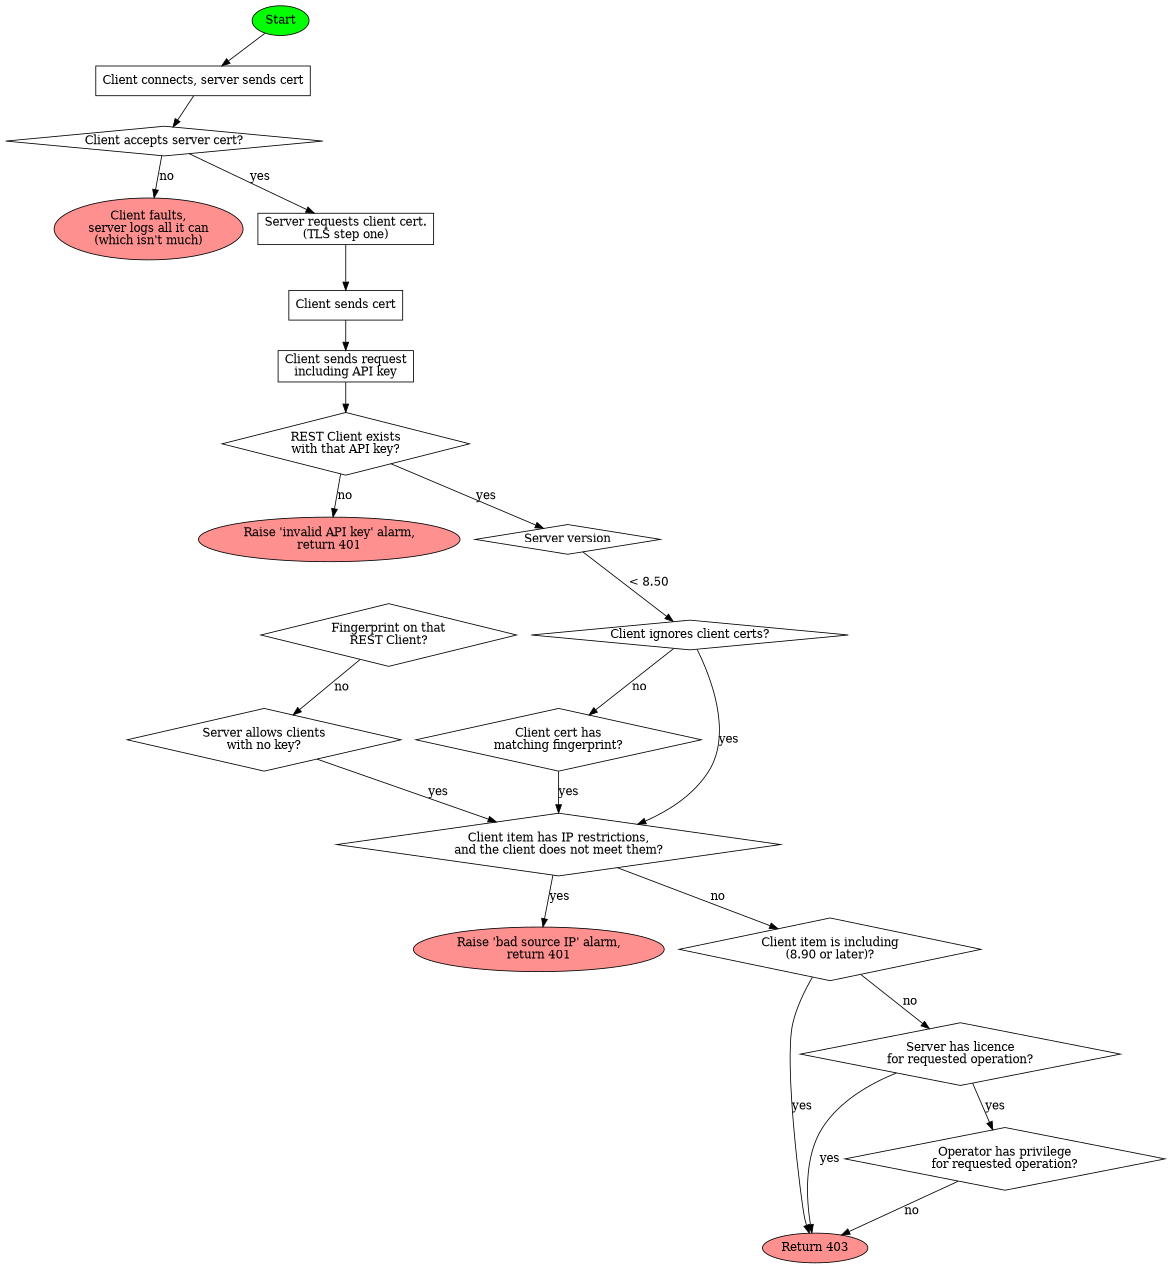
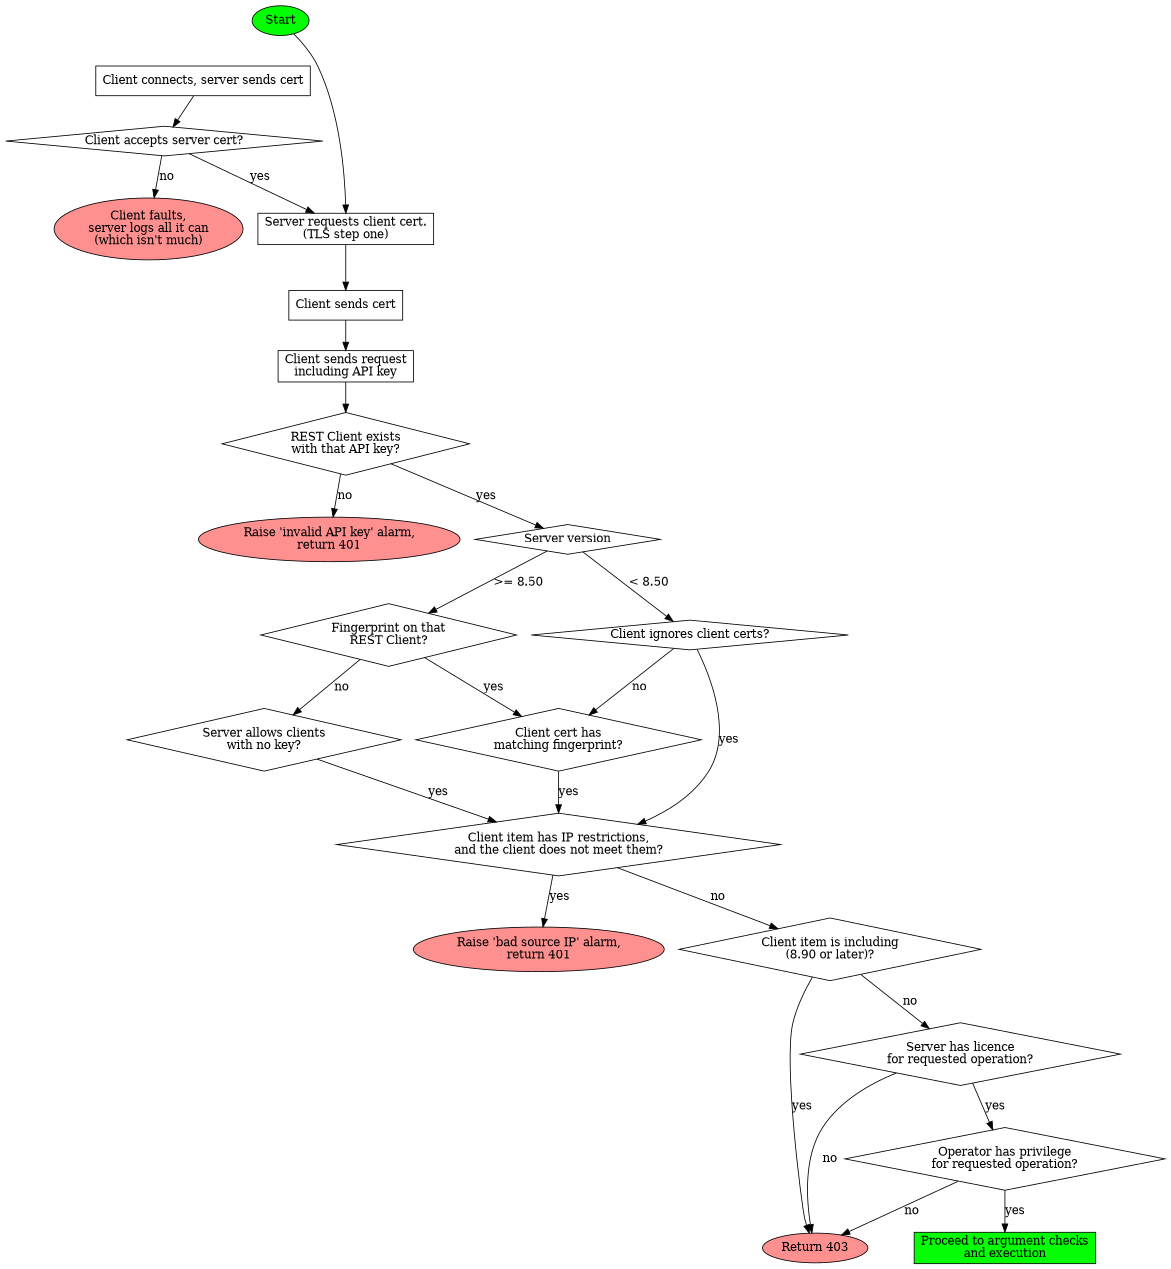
edge "Start" -> "Client connects, server sends cert": now "Start" -> "Server requests client cert. (TLS step one)"
edge "Server version" -> "Fingerprint on that REST Client?": added, label ">= 8.50"
edge "Fingerprint on that REST Client?" -> "Client cert has matching fingerprint?": added, label "yes"
edge "Server has licence for requested operation?" -> "Return 403": label "yes" -> "no"
node "Proceed to argument checks and execution": added
